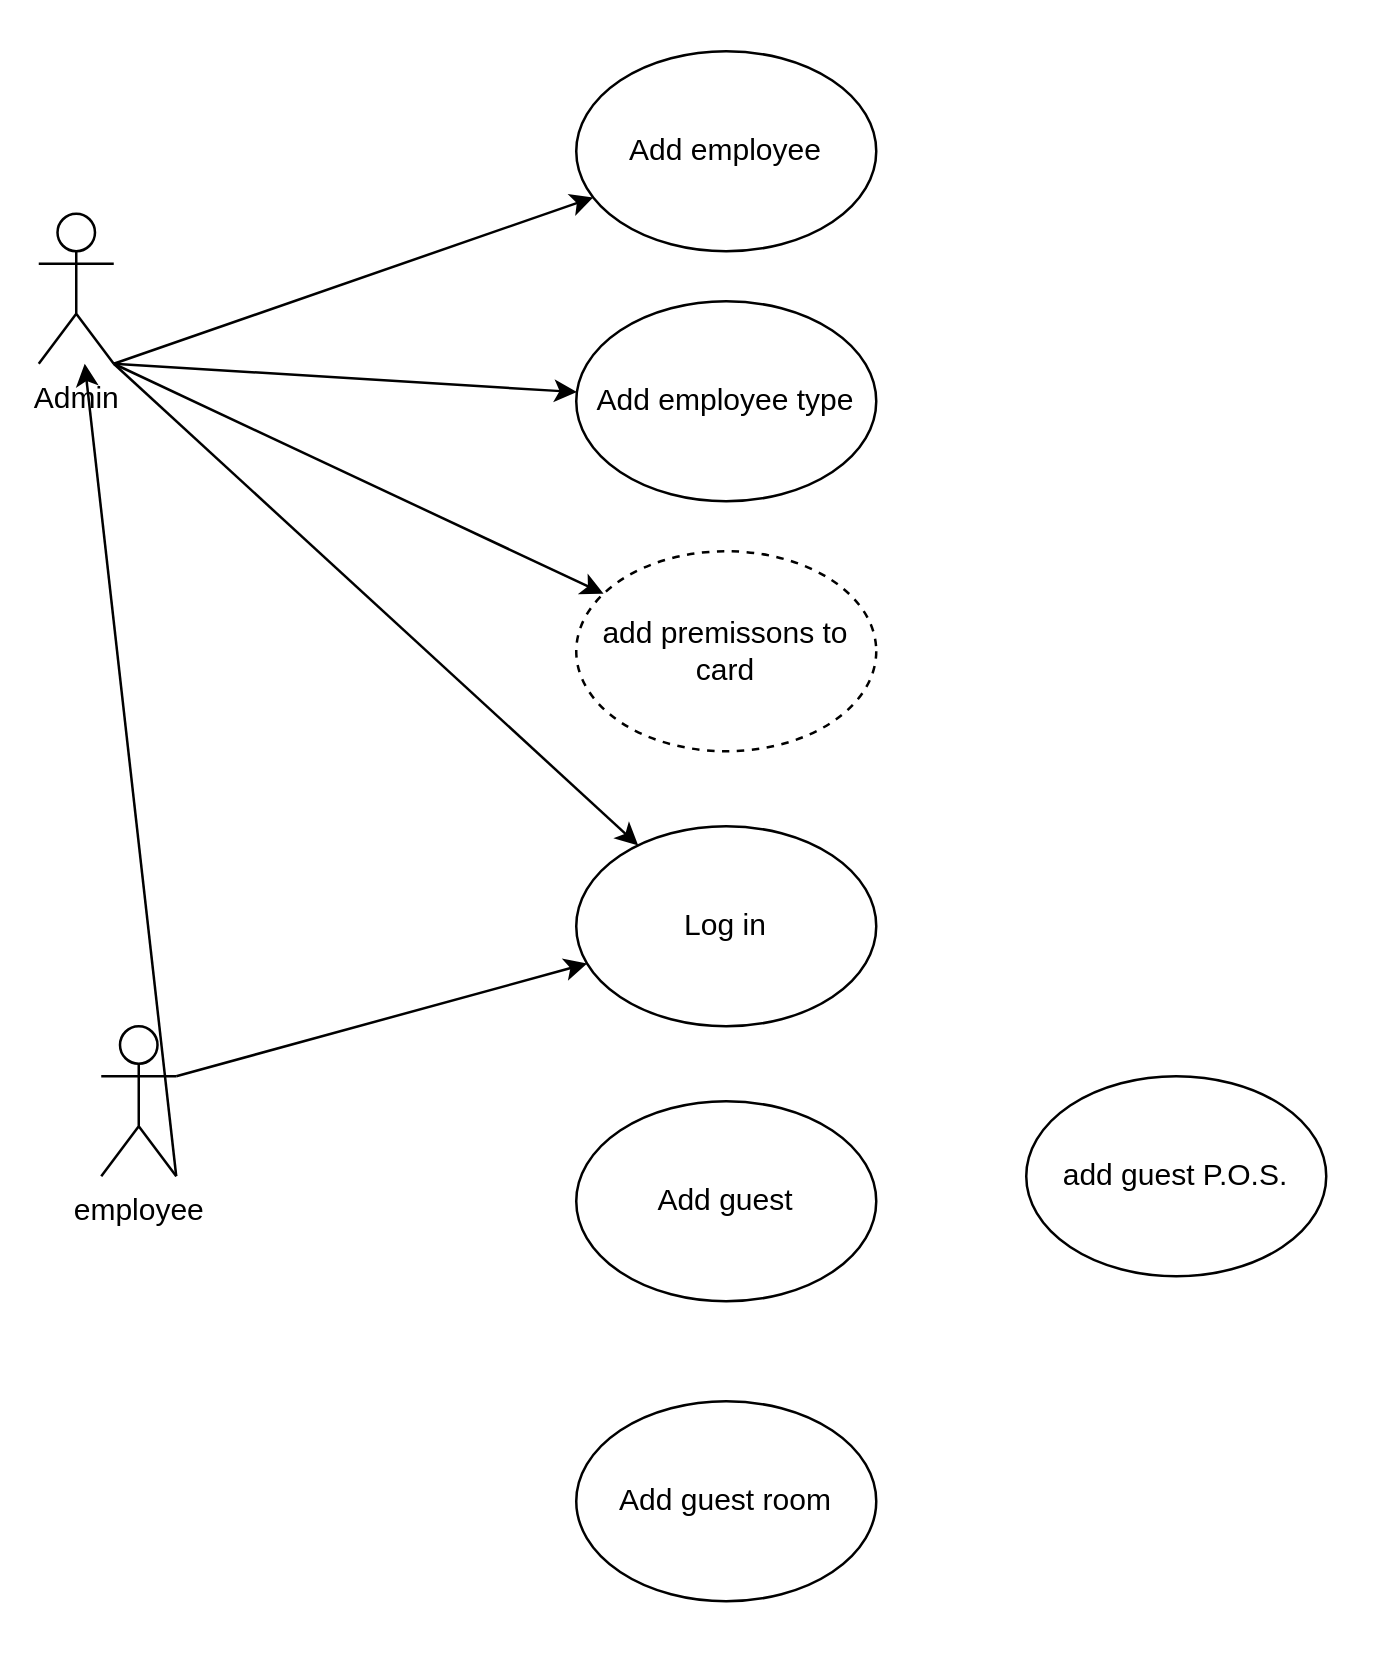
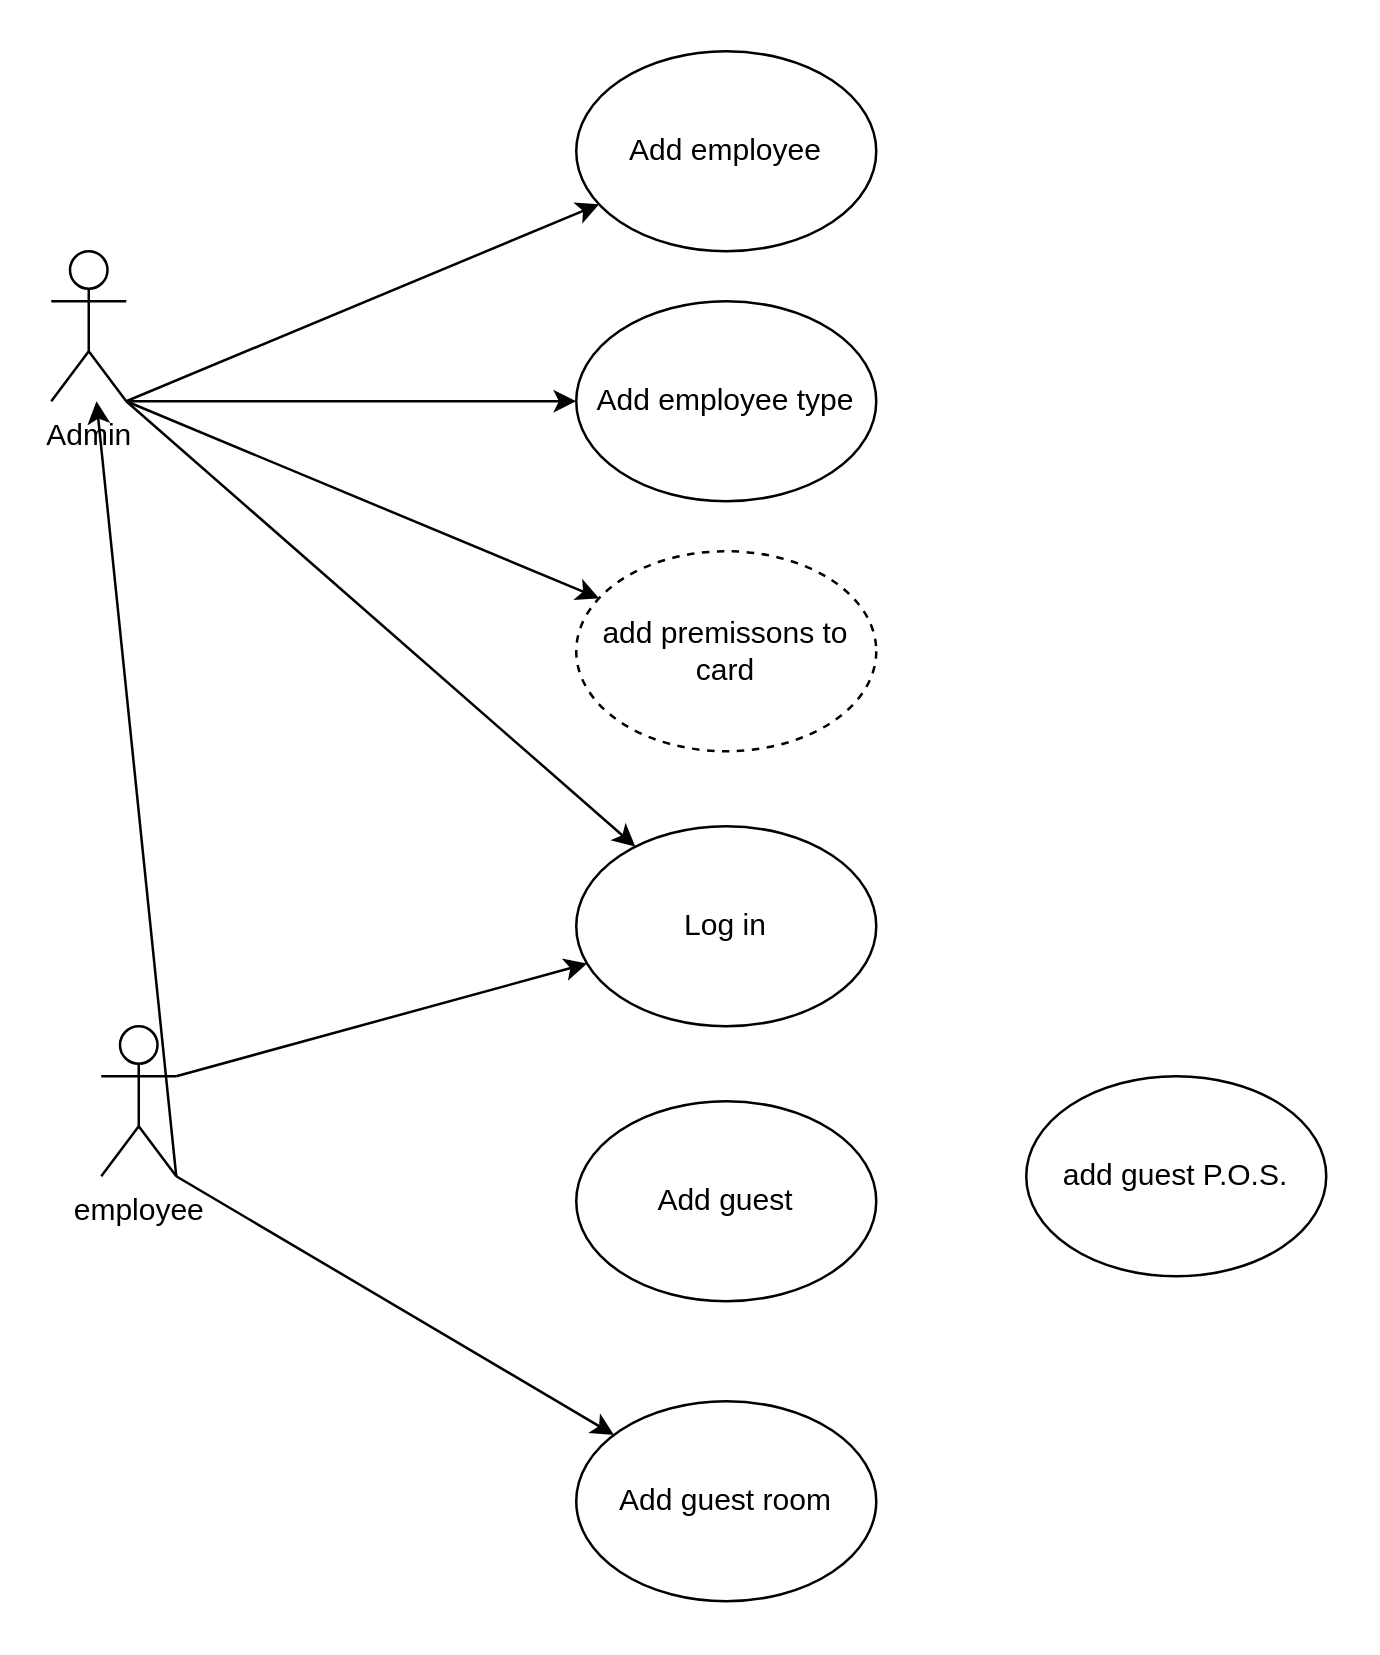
node "Admin": moved (76, 289) -> (89, 326)
edge "employee" -> "Add guest room": added
